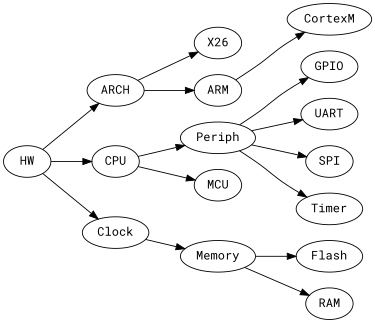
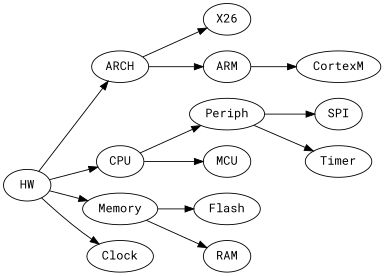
node "GPIO": removed
node "UART": removed
edge "Clock" -> "Memory": now "HW" -> "Memory"
